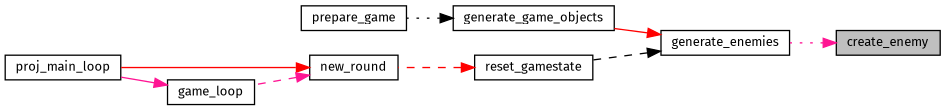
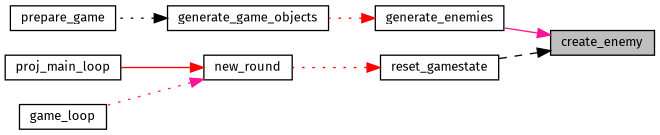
edge "generate_game_objects" -> "generate_enemies": style solid -> dotted
edge "generate_enemies" -> "create_enemy": style dotted -> solid
edge "reset_gamestate" -> "generate_enemies": now "reset_gamestate" -> "create_enemy"
edge "new_round" -> "reset_gamestate": style dashed -> dotted
edge "proj_main_loop" -> "game_loop": removed
edge "game_loop" -> "new_round": style dashed -> dotted
